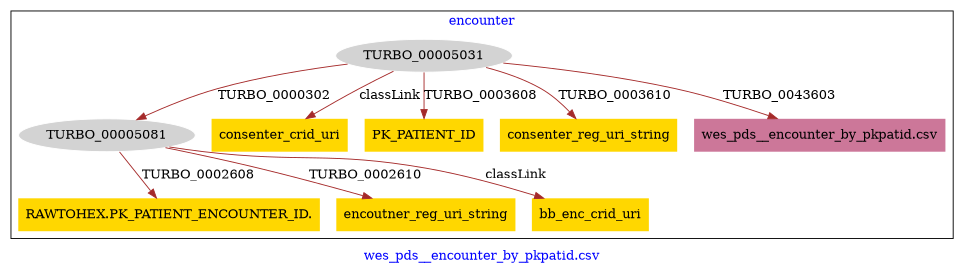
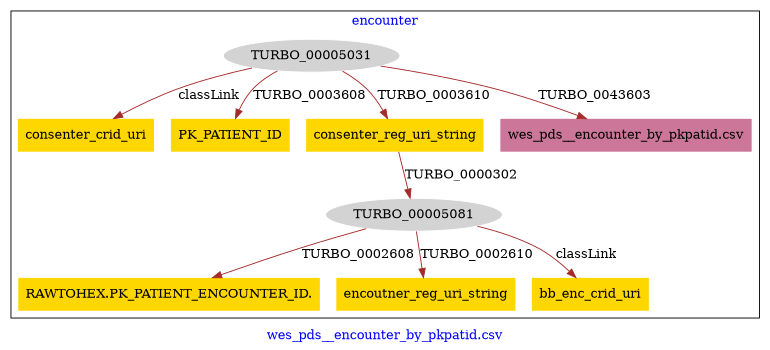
edge "TURBO_00005031" -> "TURBO_00005081": now "consenter_reg_uri_string" -> "TURBO_00005081"
